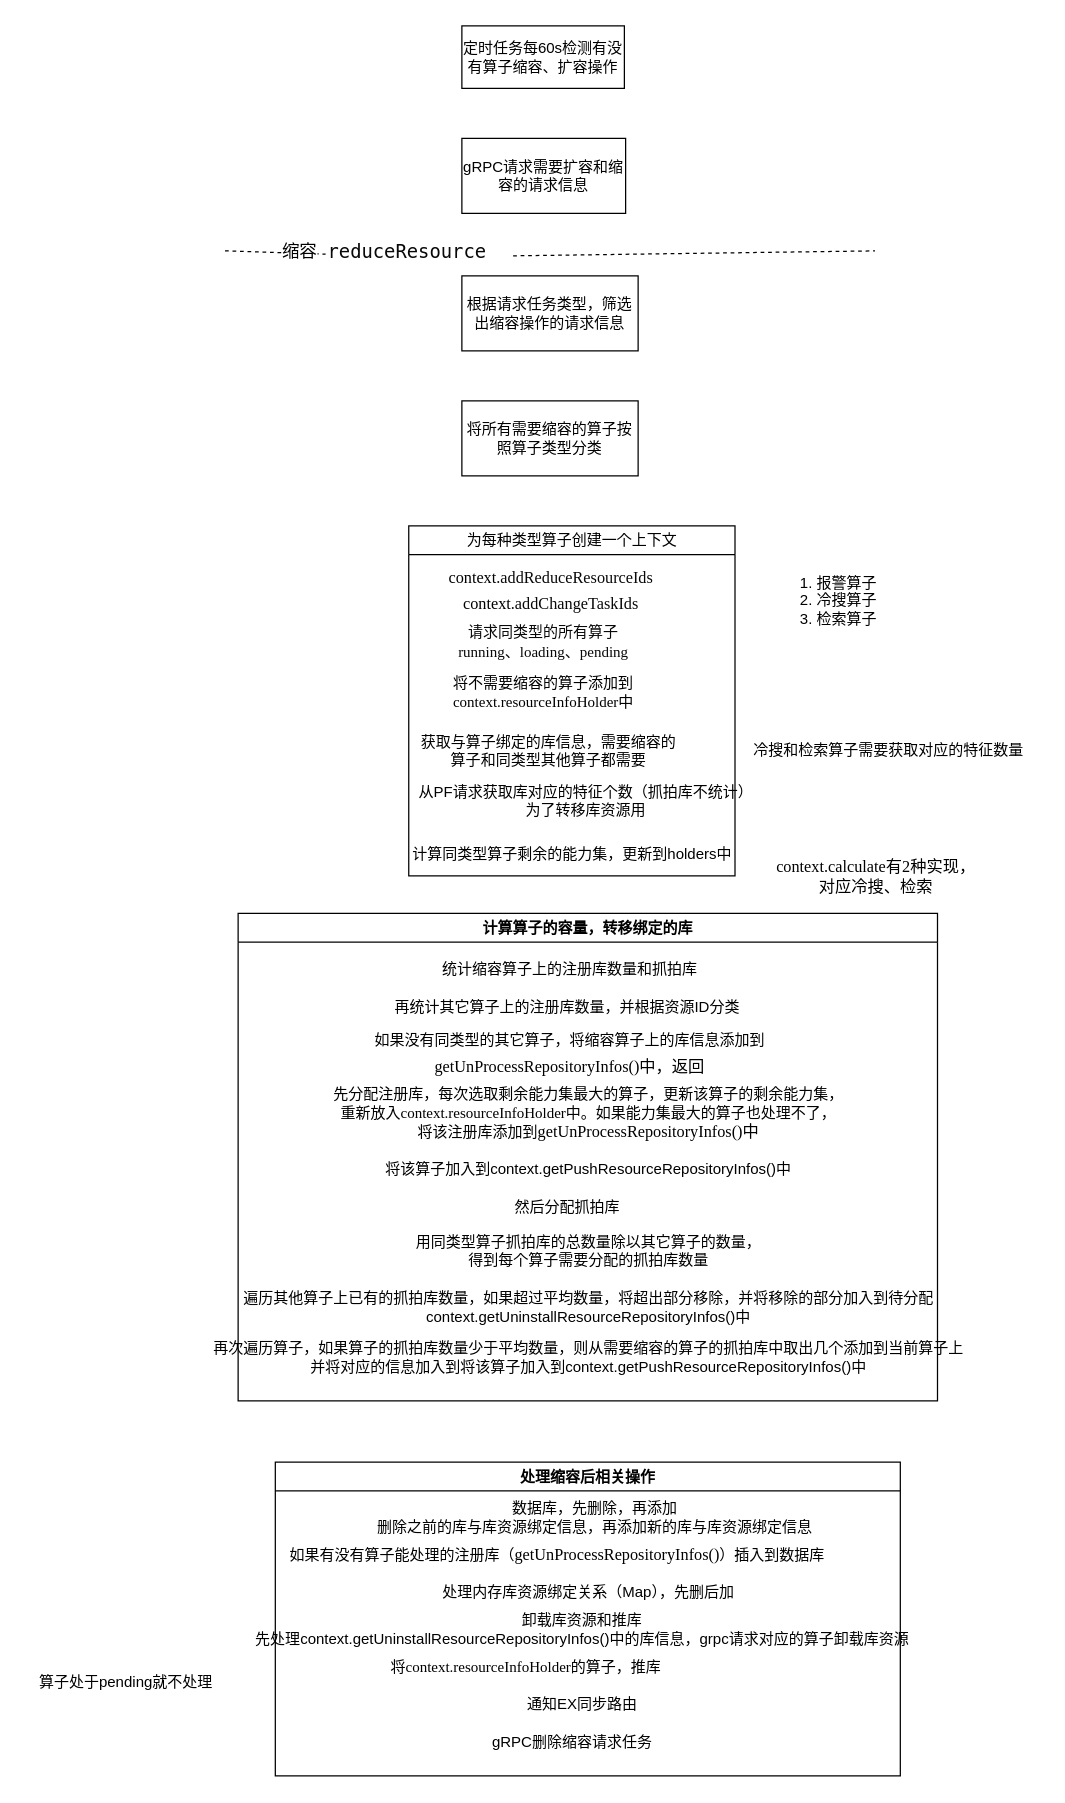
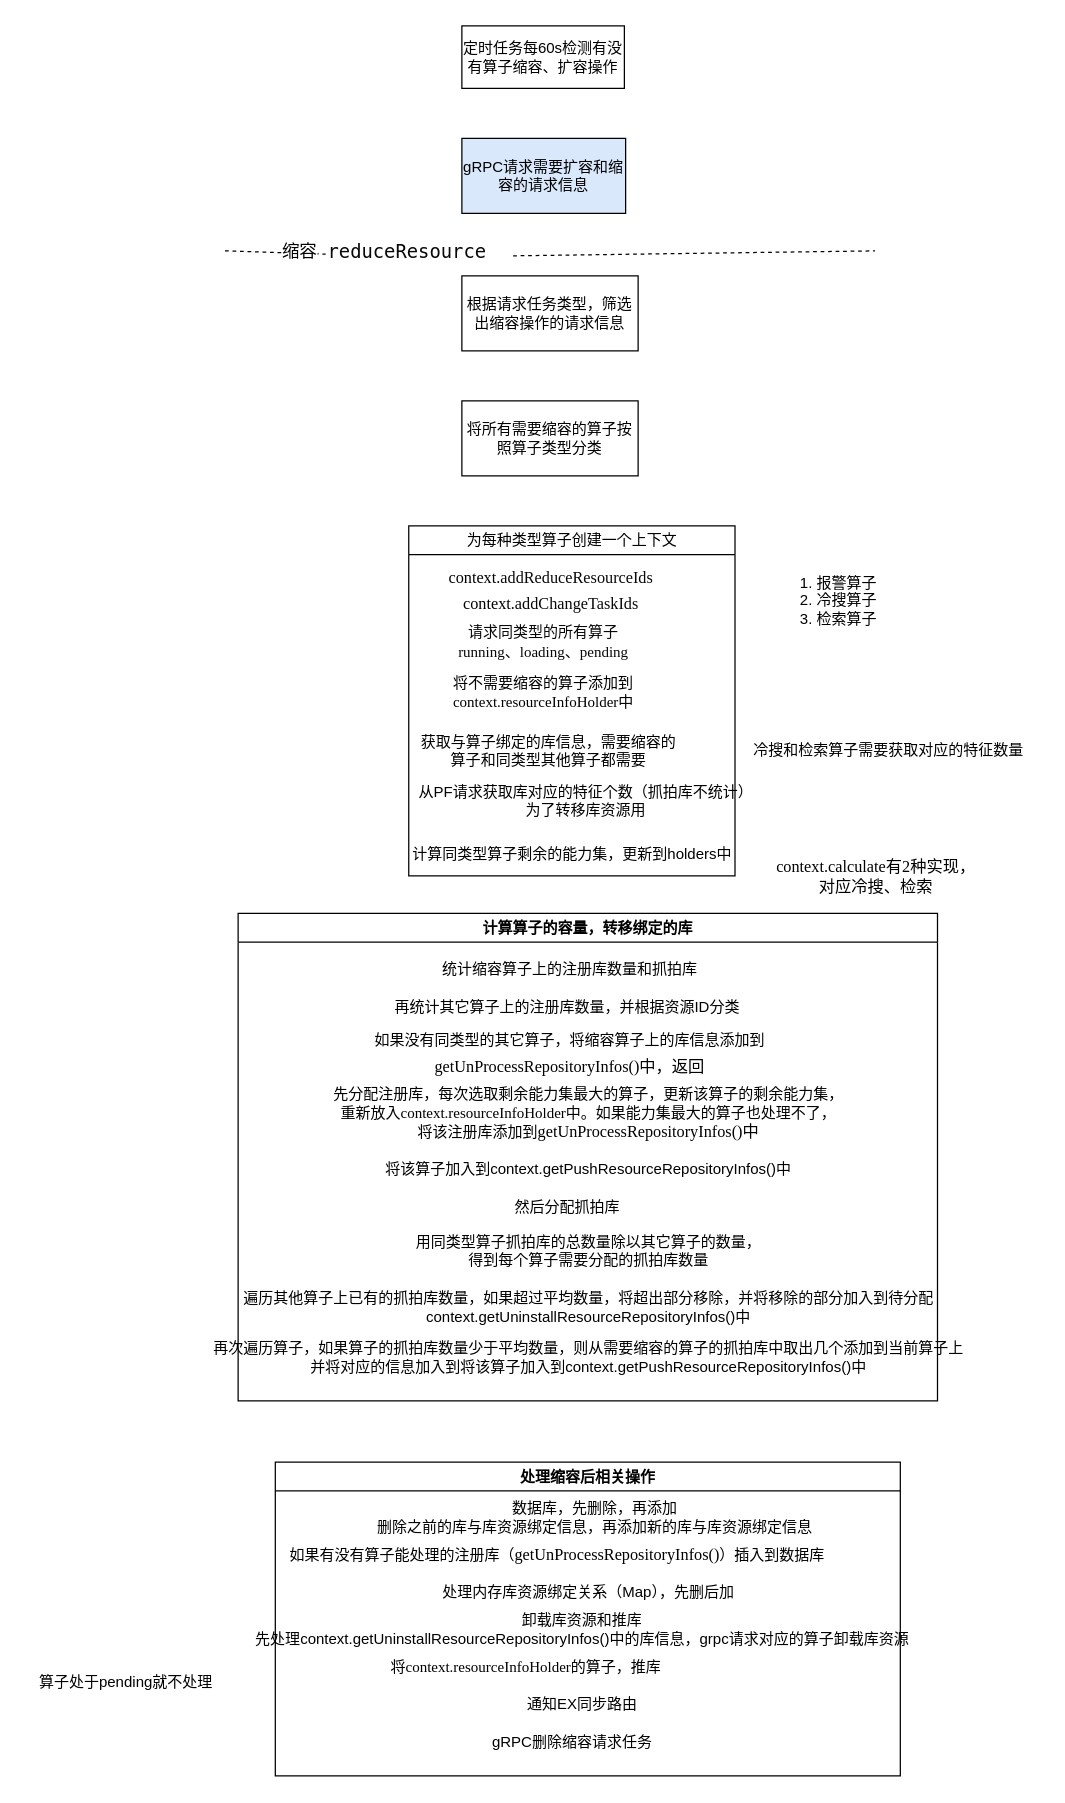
node "gRPC请求需要扩容和缩容的请求信息": fillcolor #ffffff -> #dae8fc
